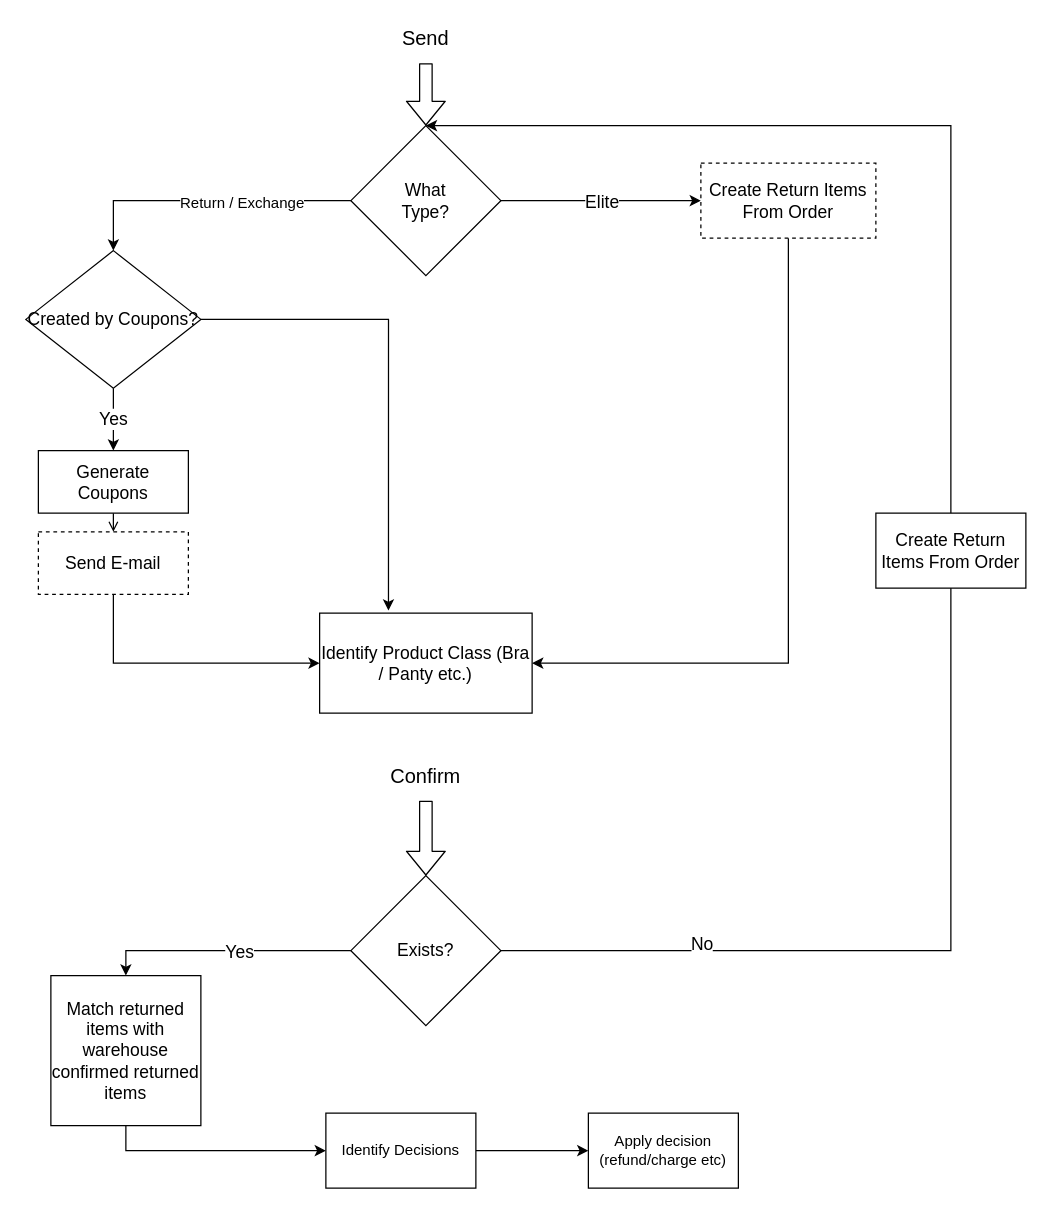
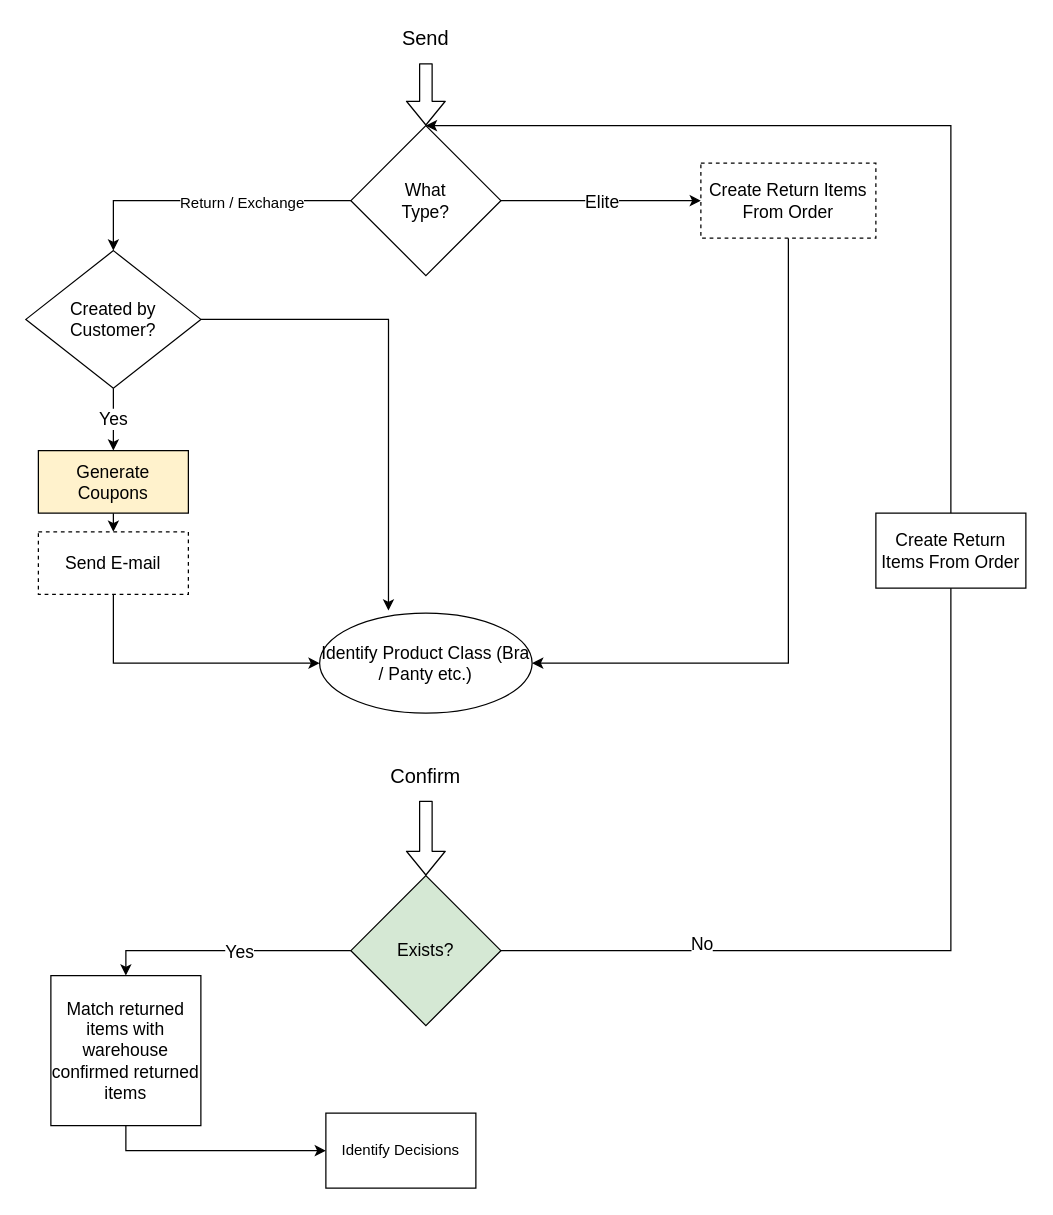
node "Created by Coupons?": label "Created by Coupons?" -> "Created by Customer?"
node "Generate Coupons": fillcolor #ffffff -> #fff2cc
edge "Generate Coupons" -> "Send E-mail": arrowhead open -> classic
node "Identify Product Class (Bra / Panty etc.)": shape rectangle -> ellipse
node "Exists?": fillcolor #ffffff -> #d5e8d4
edge "Identify Decisions" -> "Apply decision (refund/charge etc)": removed
node "Apply decision (refund/charge etc)": removed
